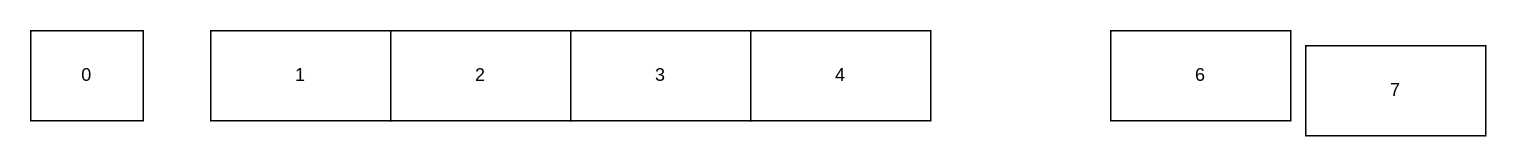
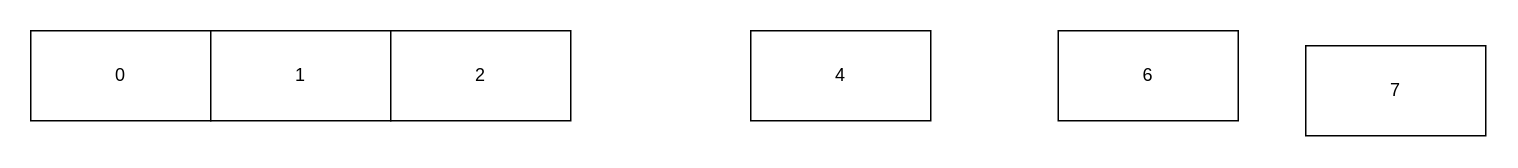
node "0": size 113x90 -> 180x90
node "3": removed
node "6": moved (1201, 76) -> (1148, 76)
